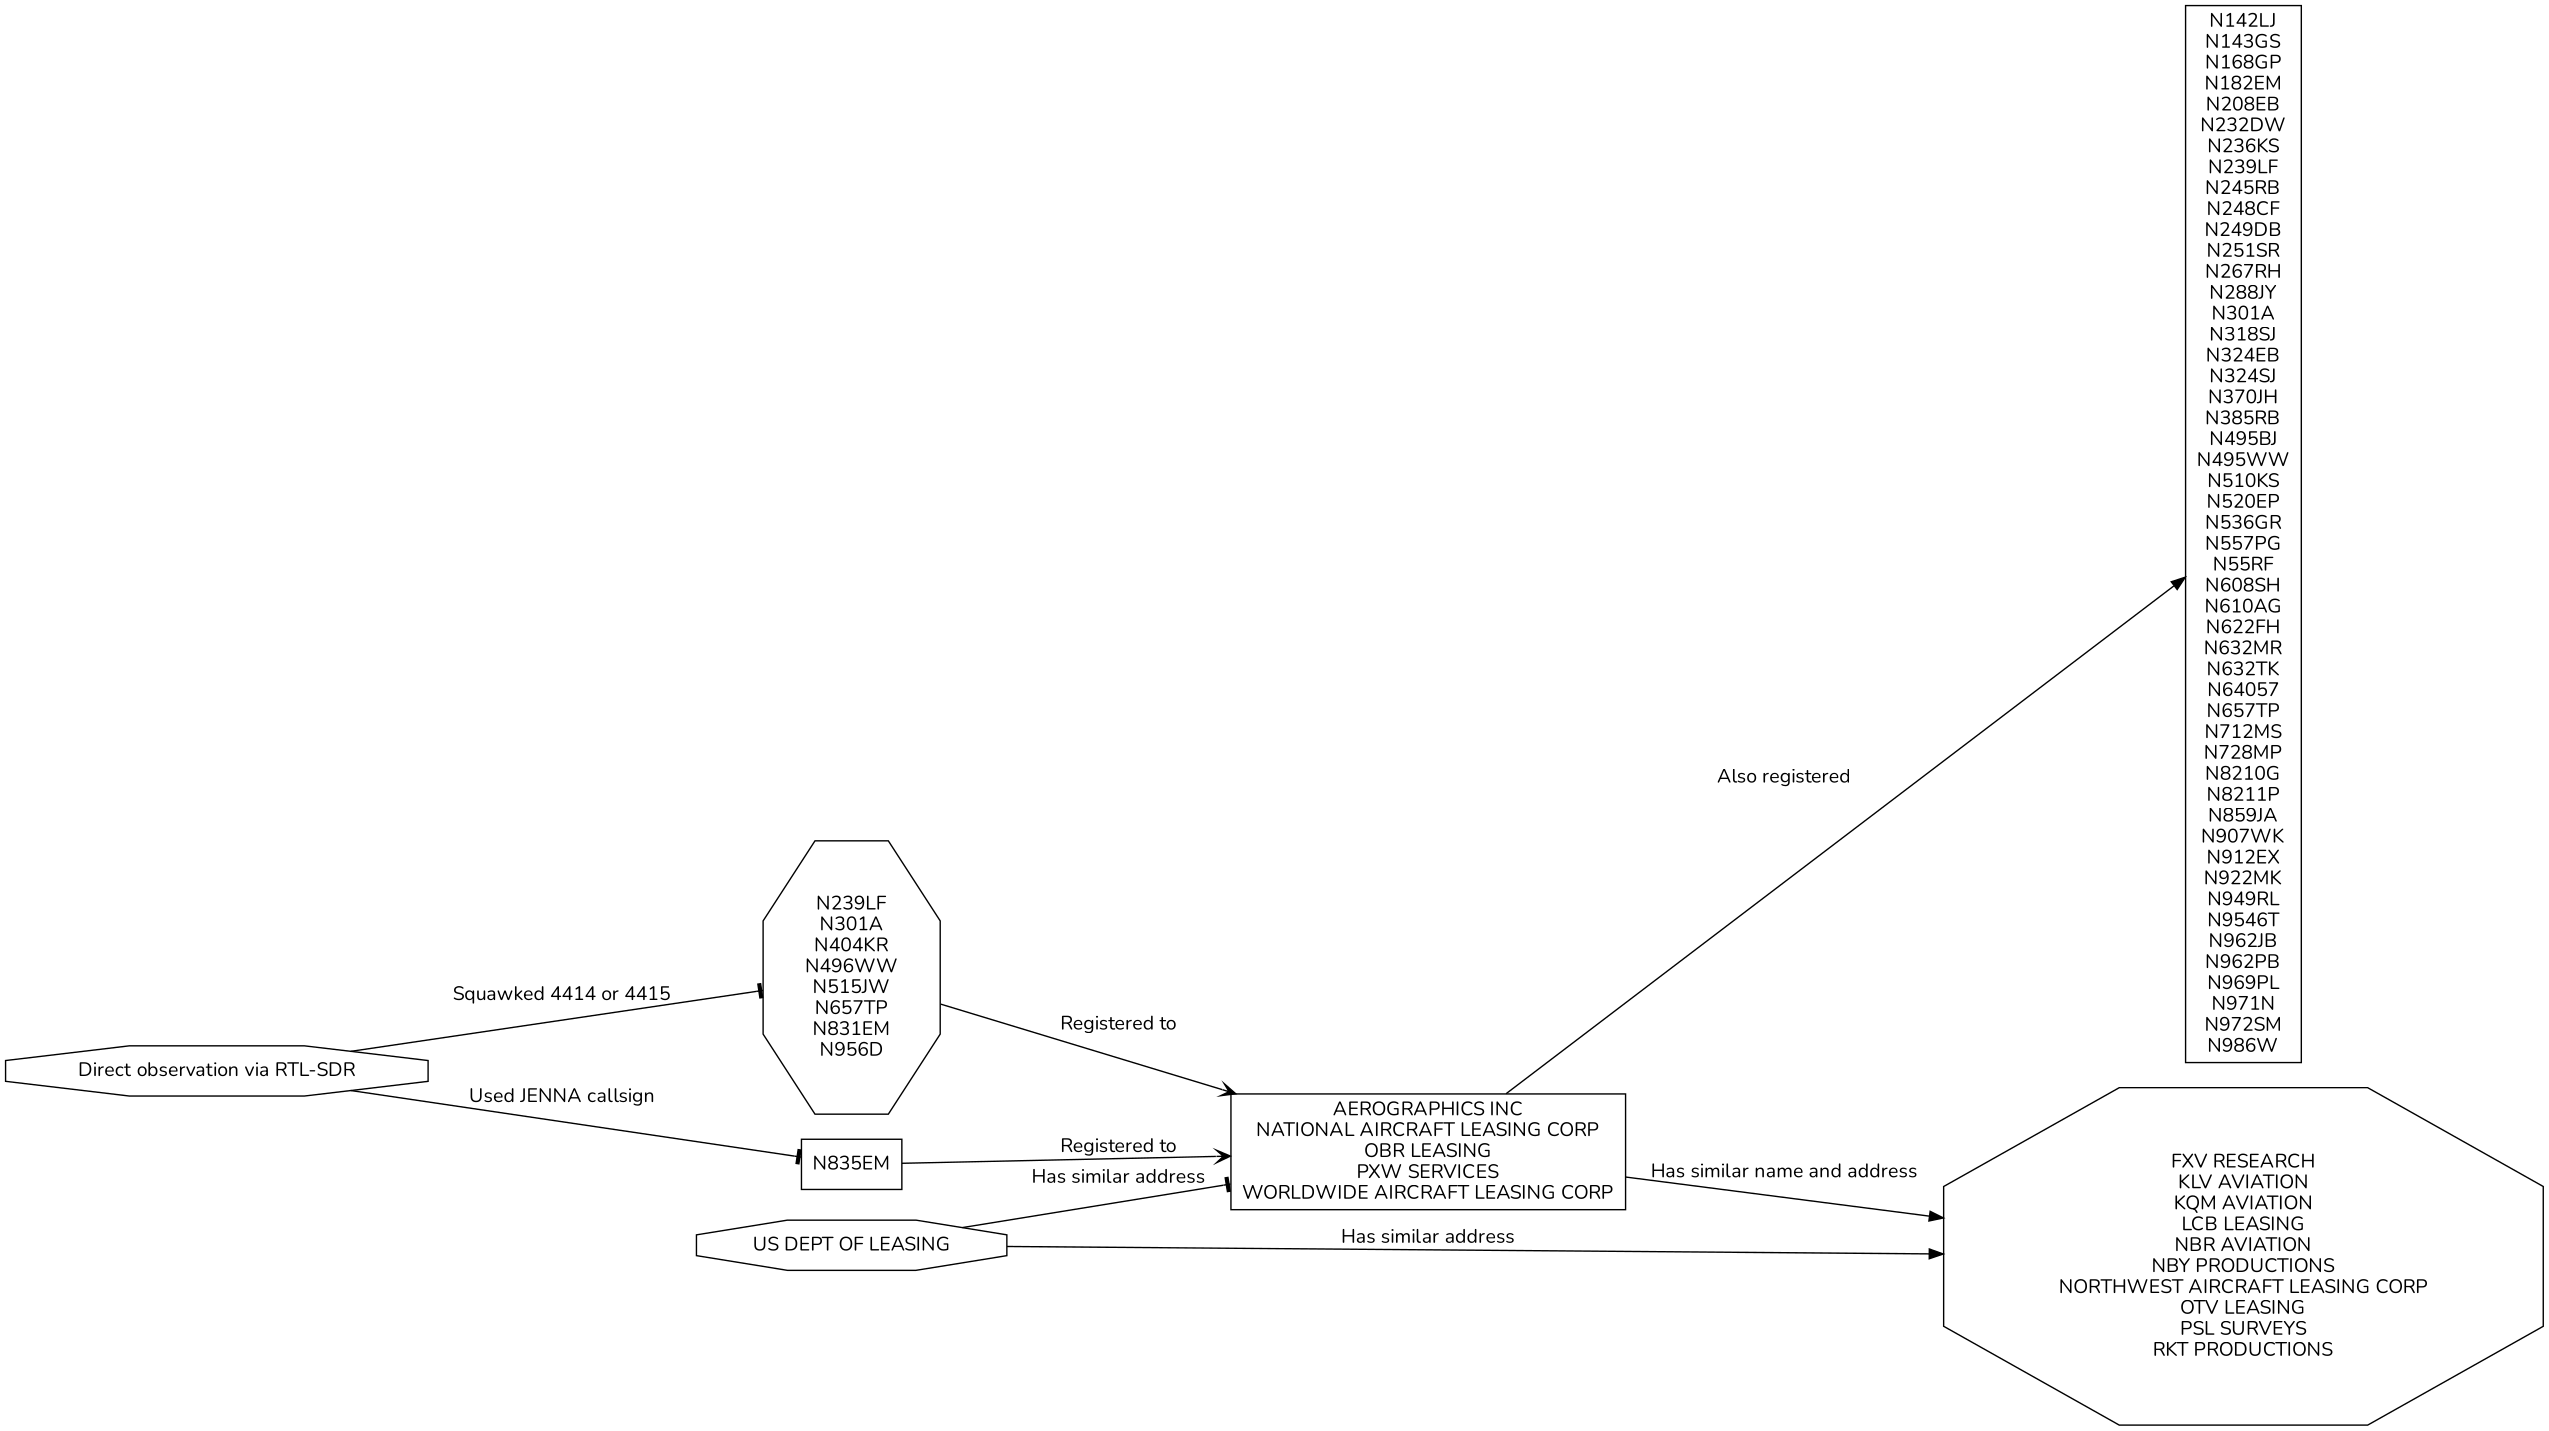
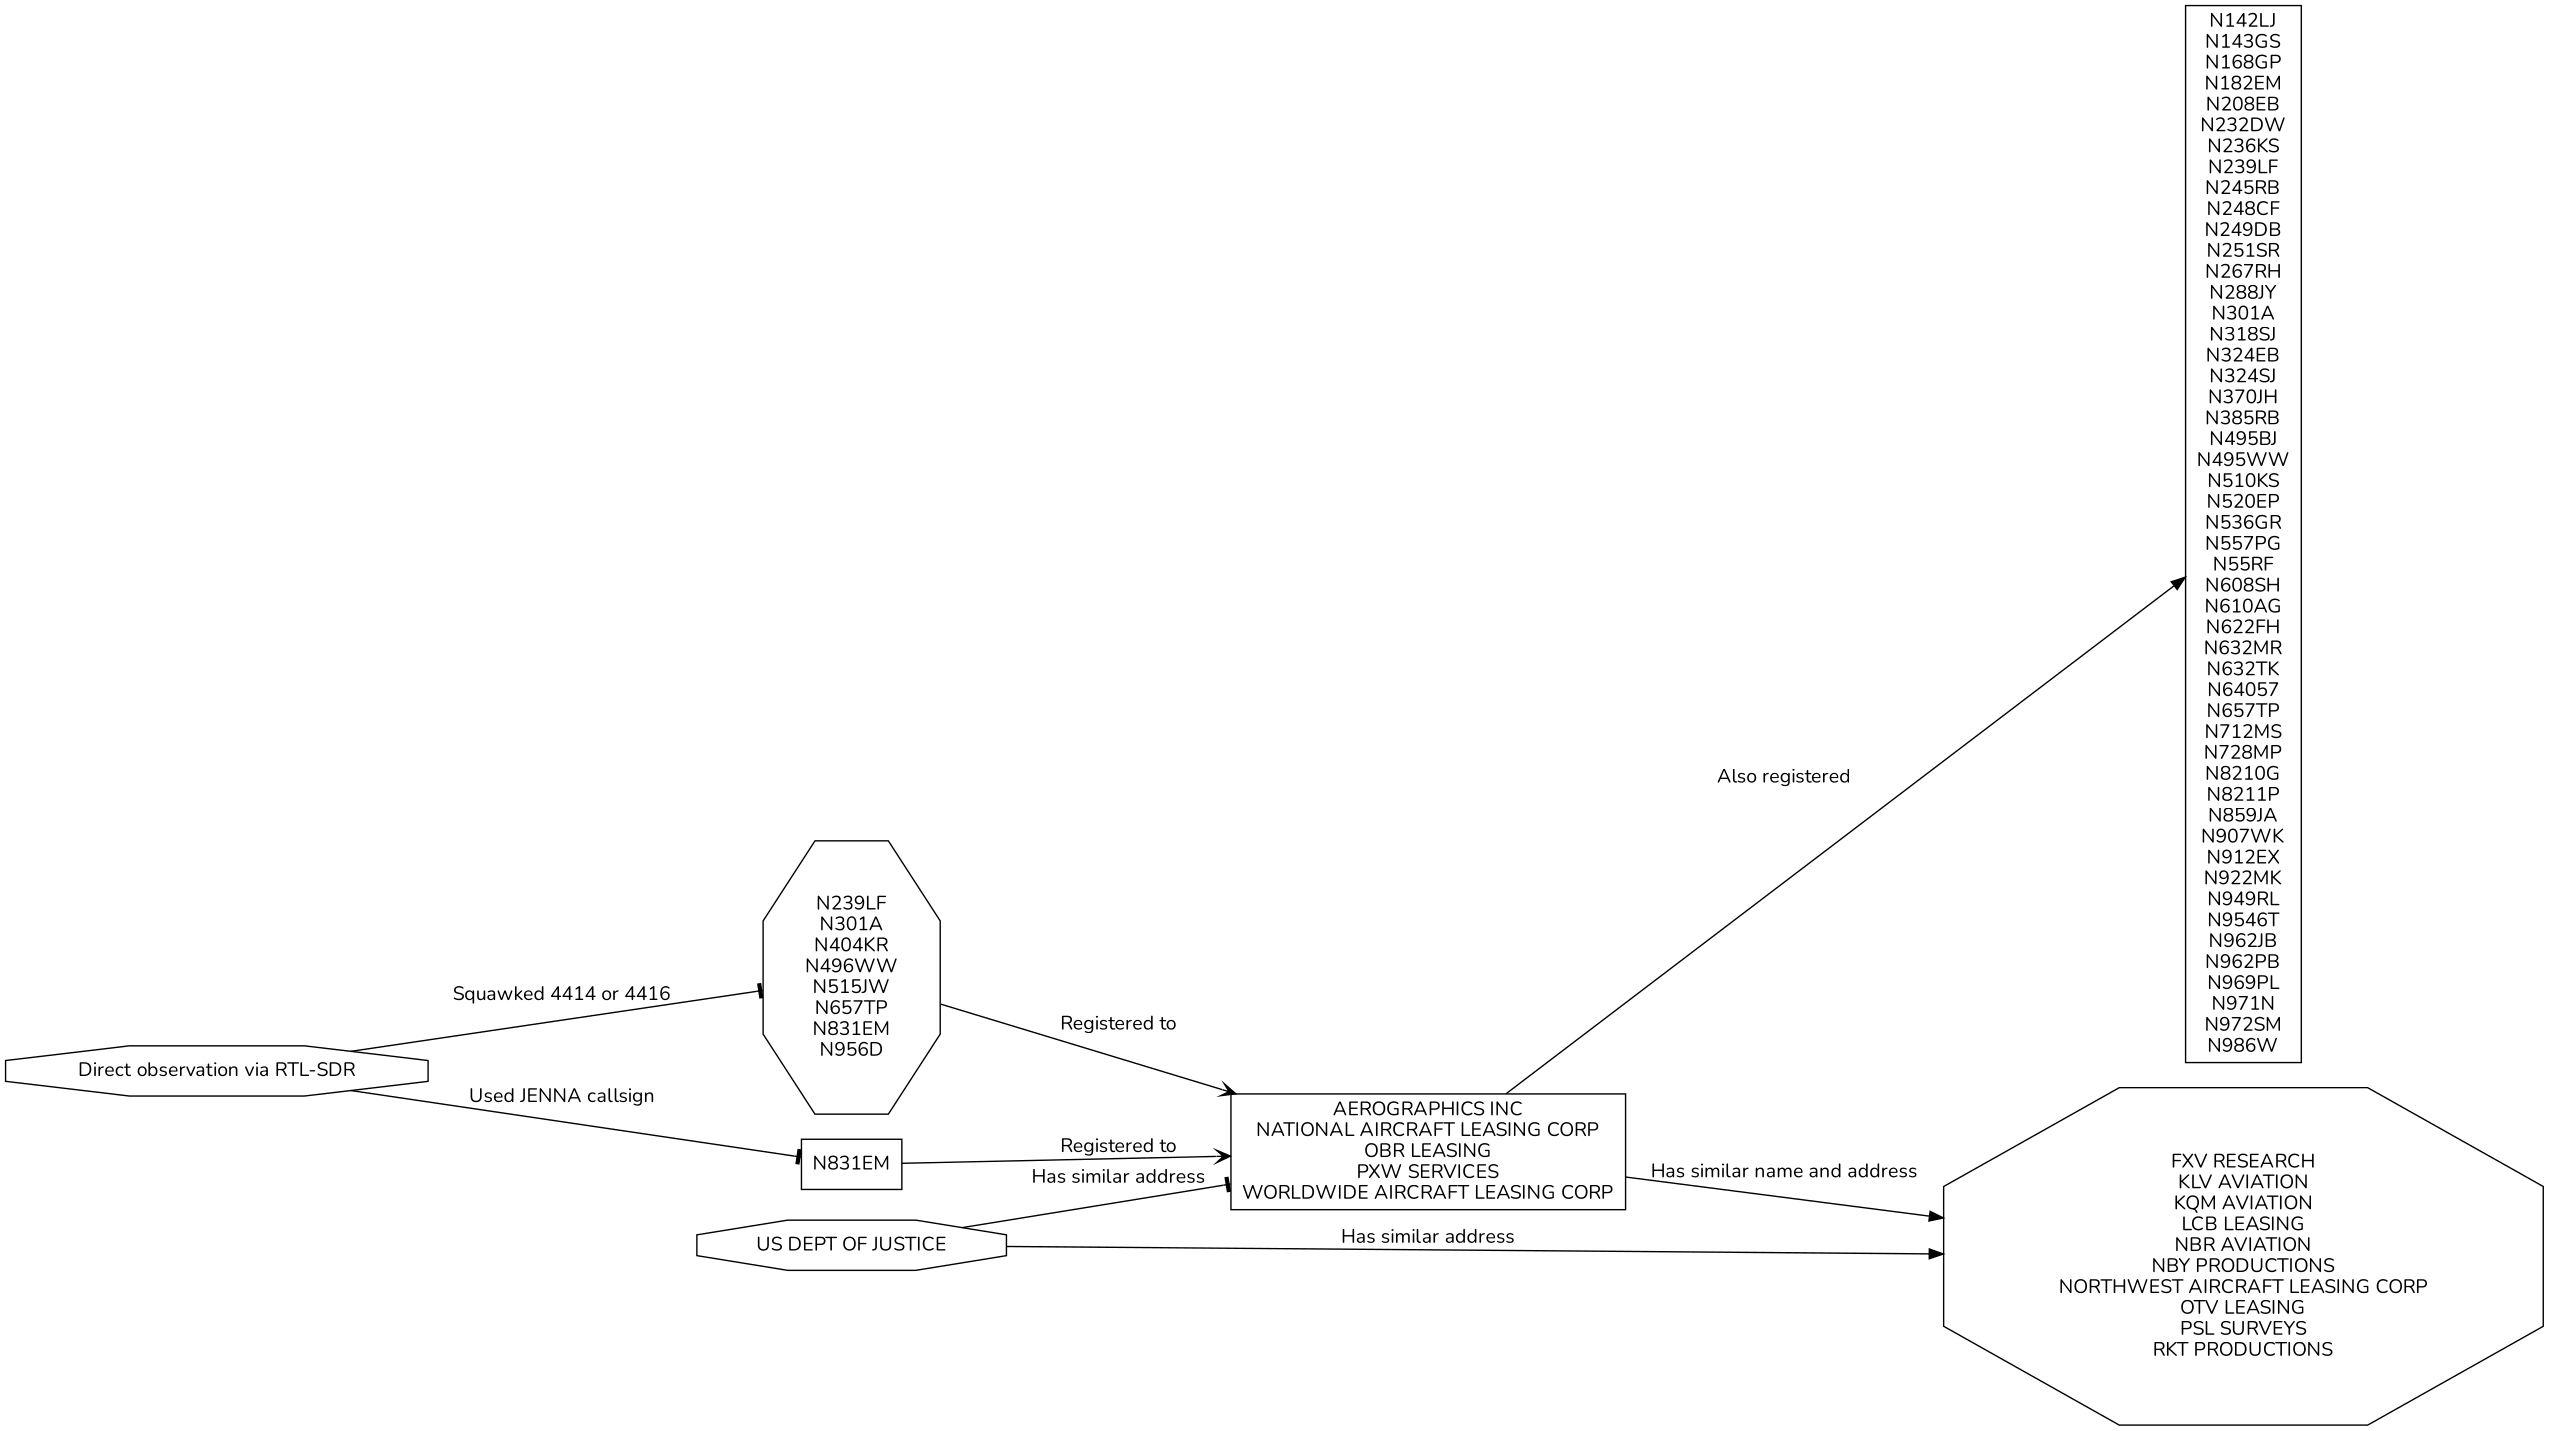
edge "Direct observation via RTL-SDR" -> "N239LF N301A N404KR N496WW N515JW N657TP N831EM N956D": label "Squawked 4414 or 4415" -> "Squawked 4414 or 4416"
node "N835EM": label "N835EM" -> "N831EM"
node "US DEPT OF LEASING": label "US DEPT OF LEASING" -> "US DEPT OF JUSTICE"
